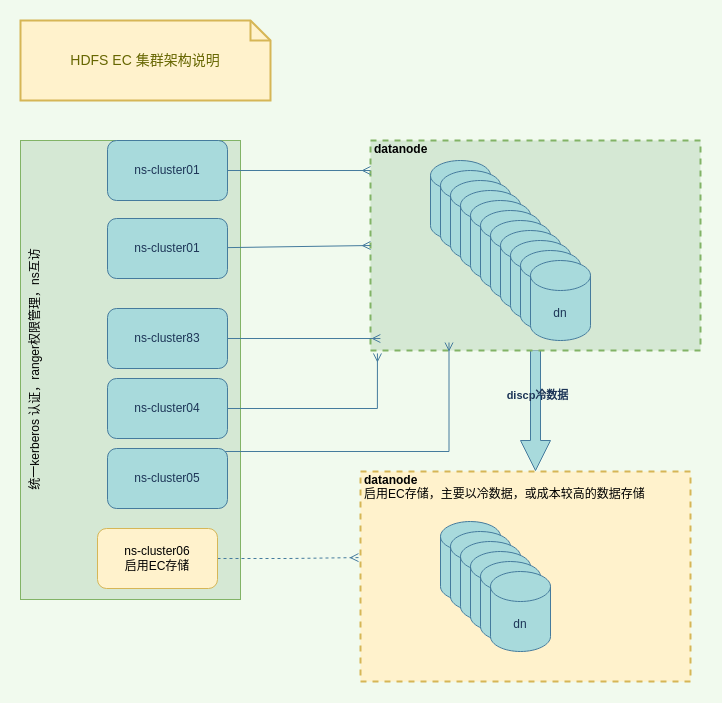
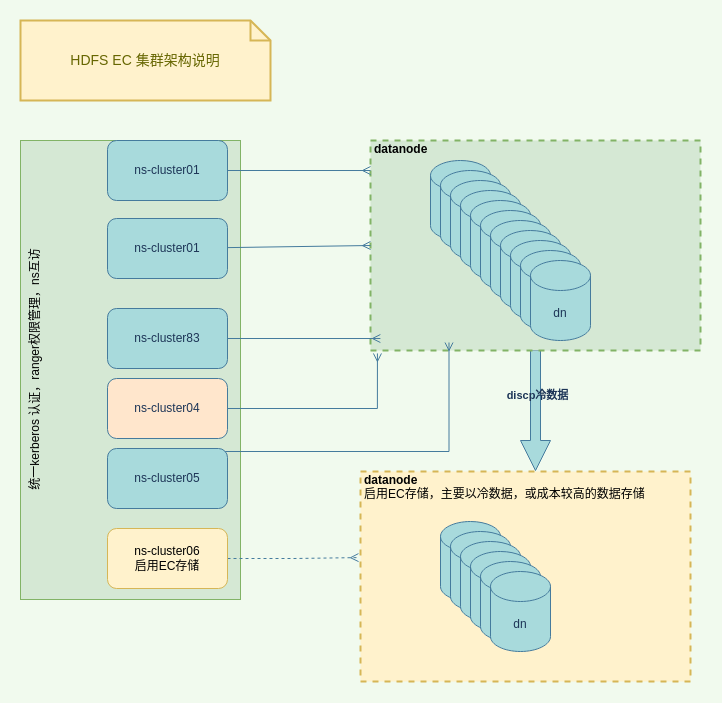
node "ns-cluster04": fillcolor #a8dadc -> #ffe6cc
node "ns-cluster06 启用EC存储": moved (158, 559) -> (168, 559)
